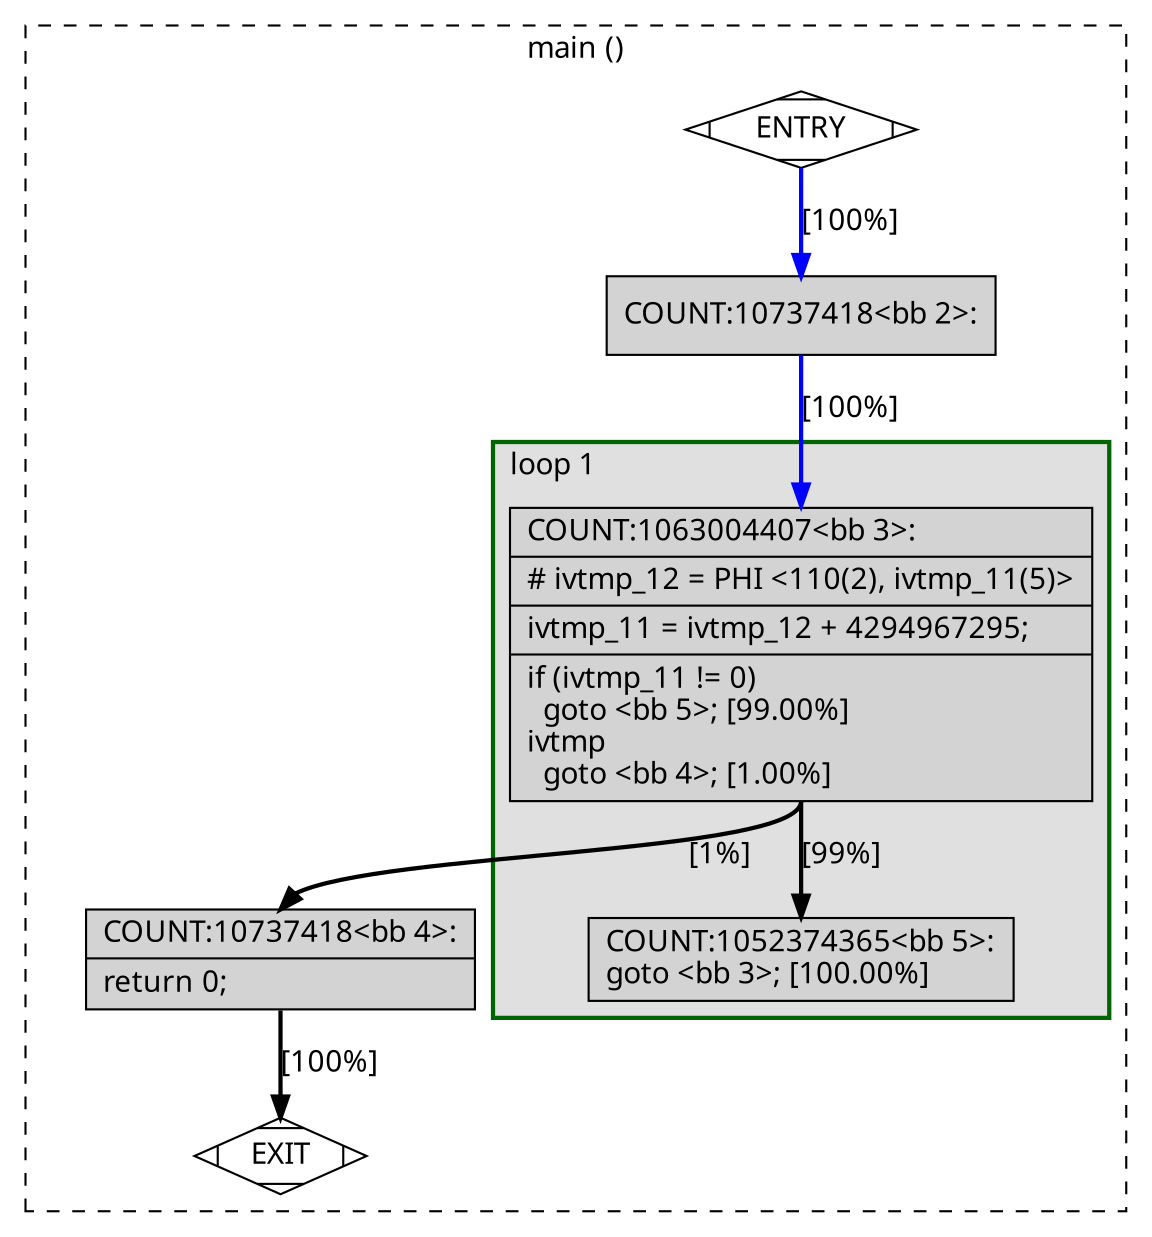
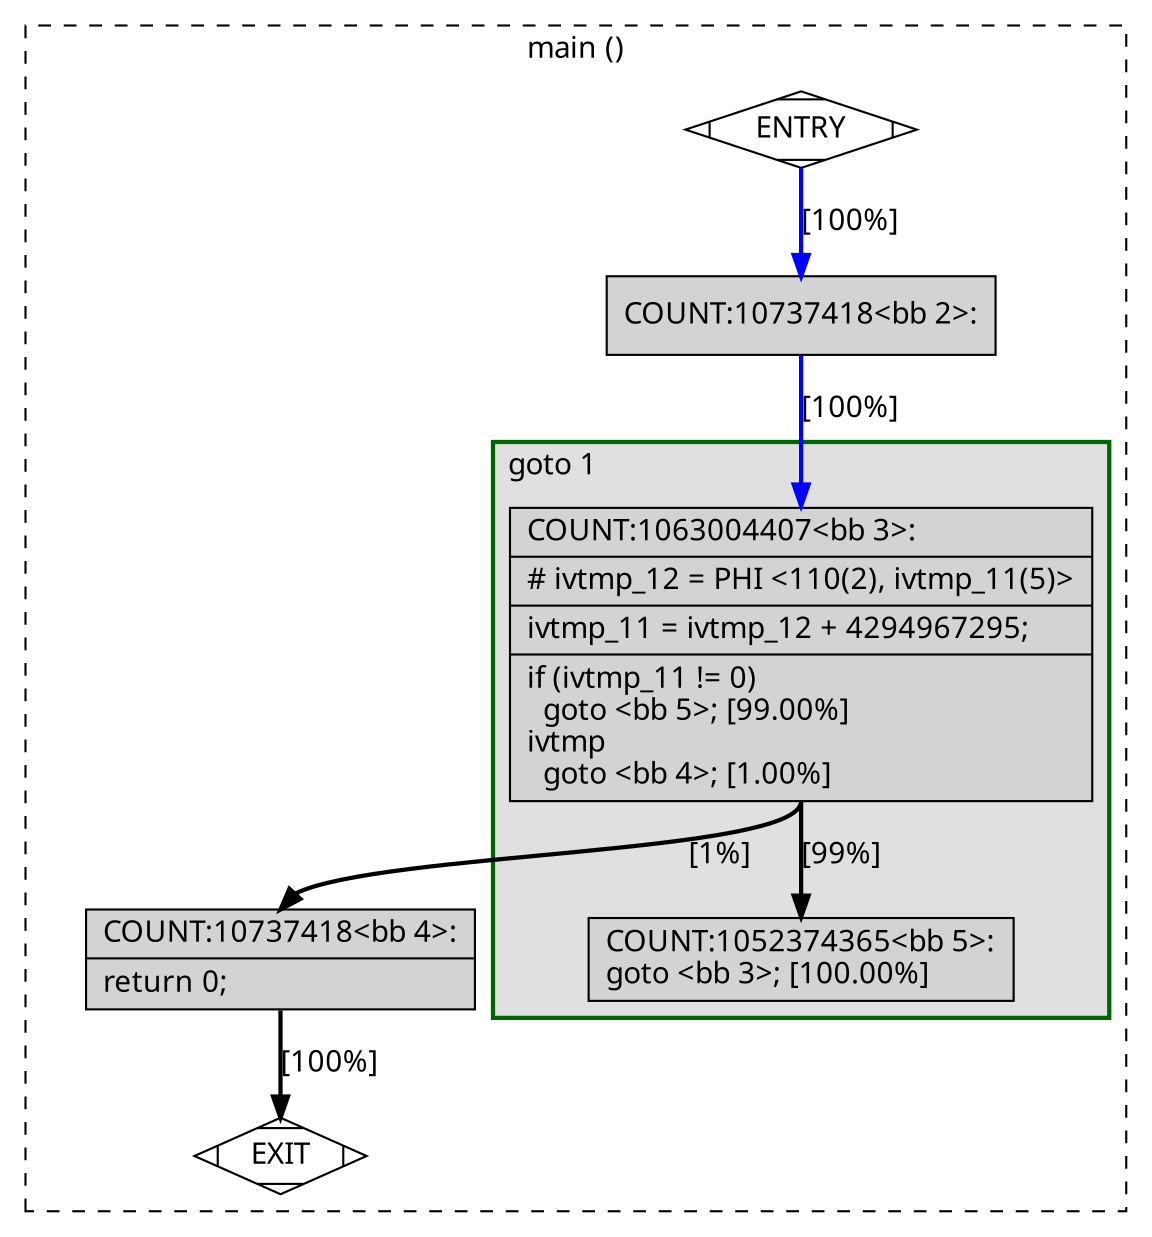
cluster "loop 1": label "loop 1" -> "goto 1"
